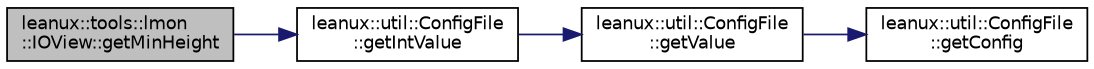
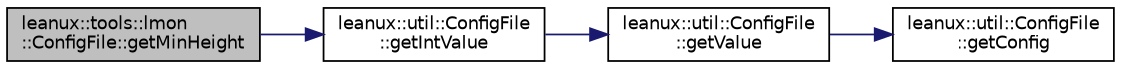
node "leanux::tools::lmon ::IOView::getMinHeight": label "leanux::tools::lmon ::IOView::getMinHeight" -> "leanux::tools::lmon ::ConfigFile::getMinHeight"
